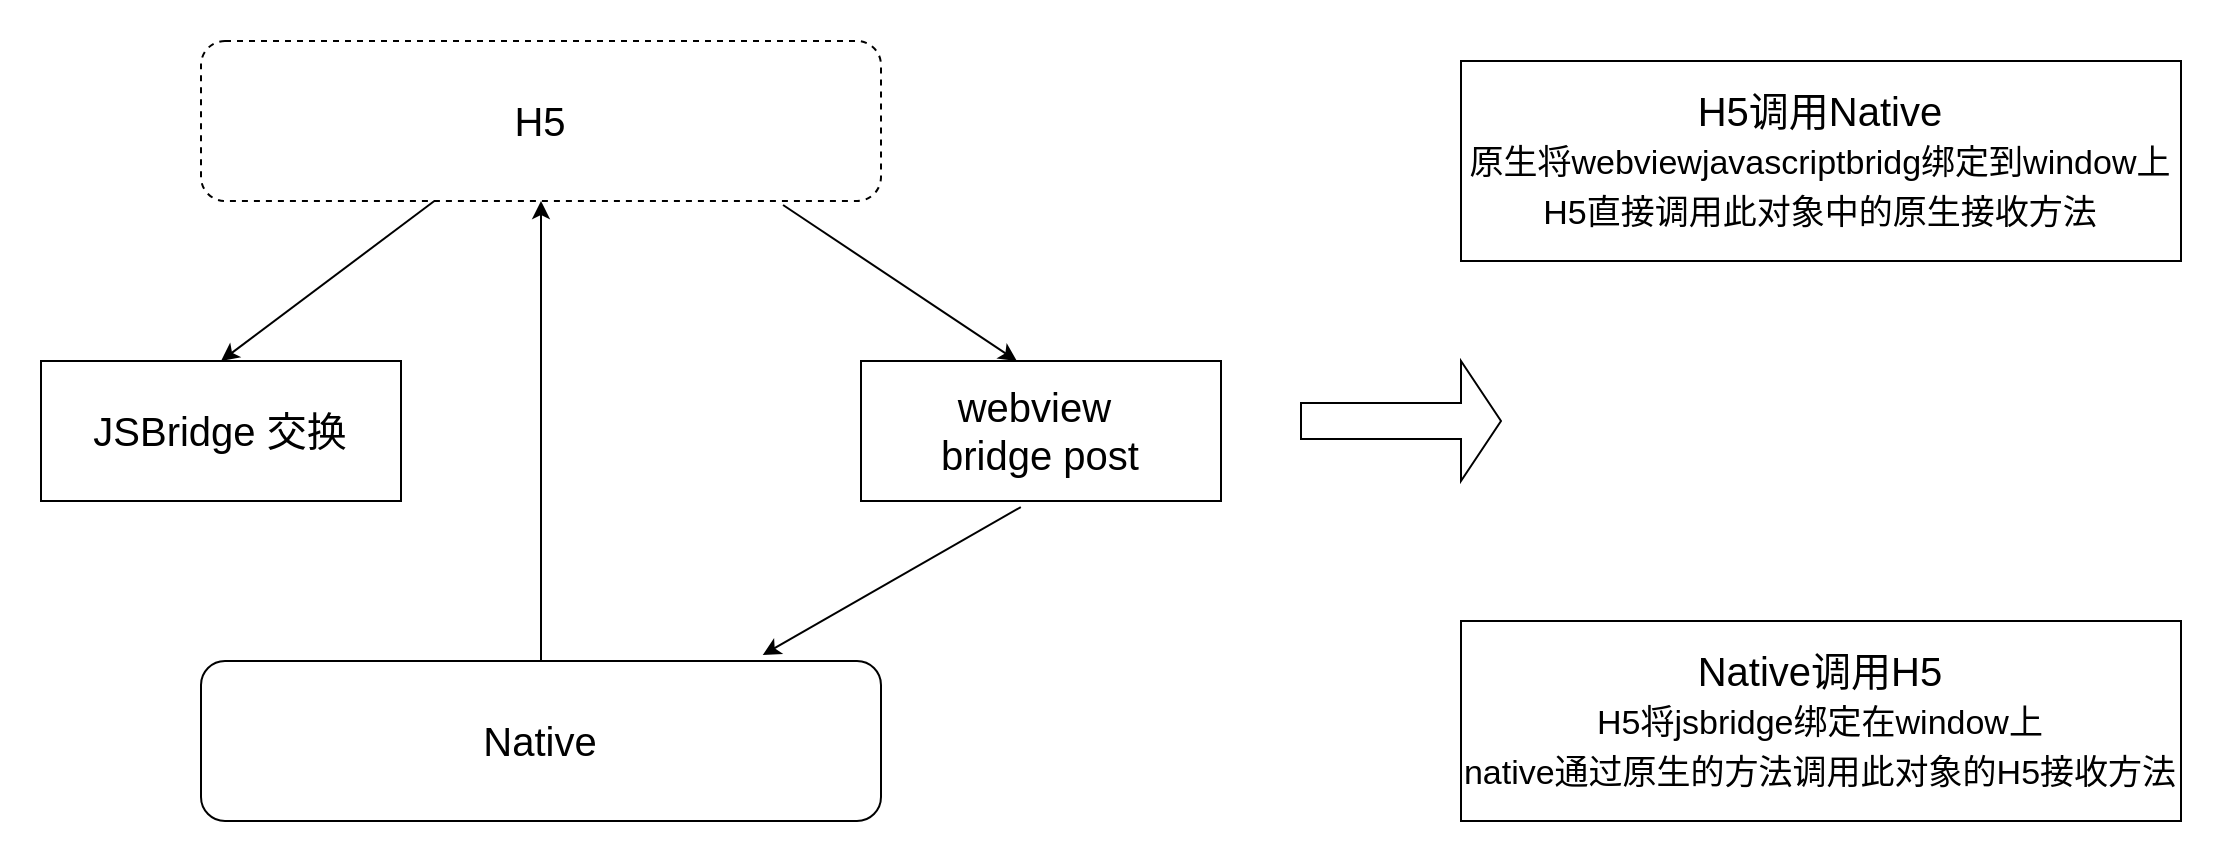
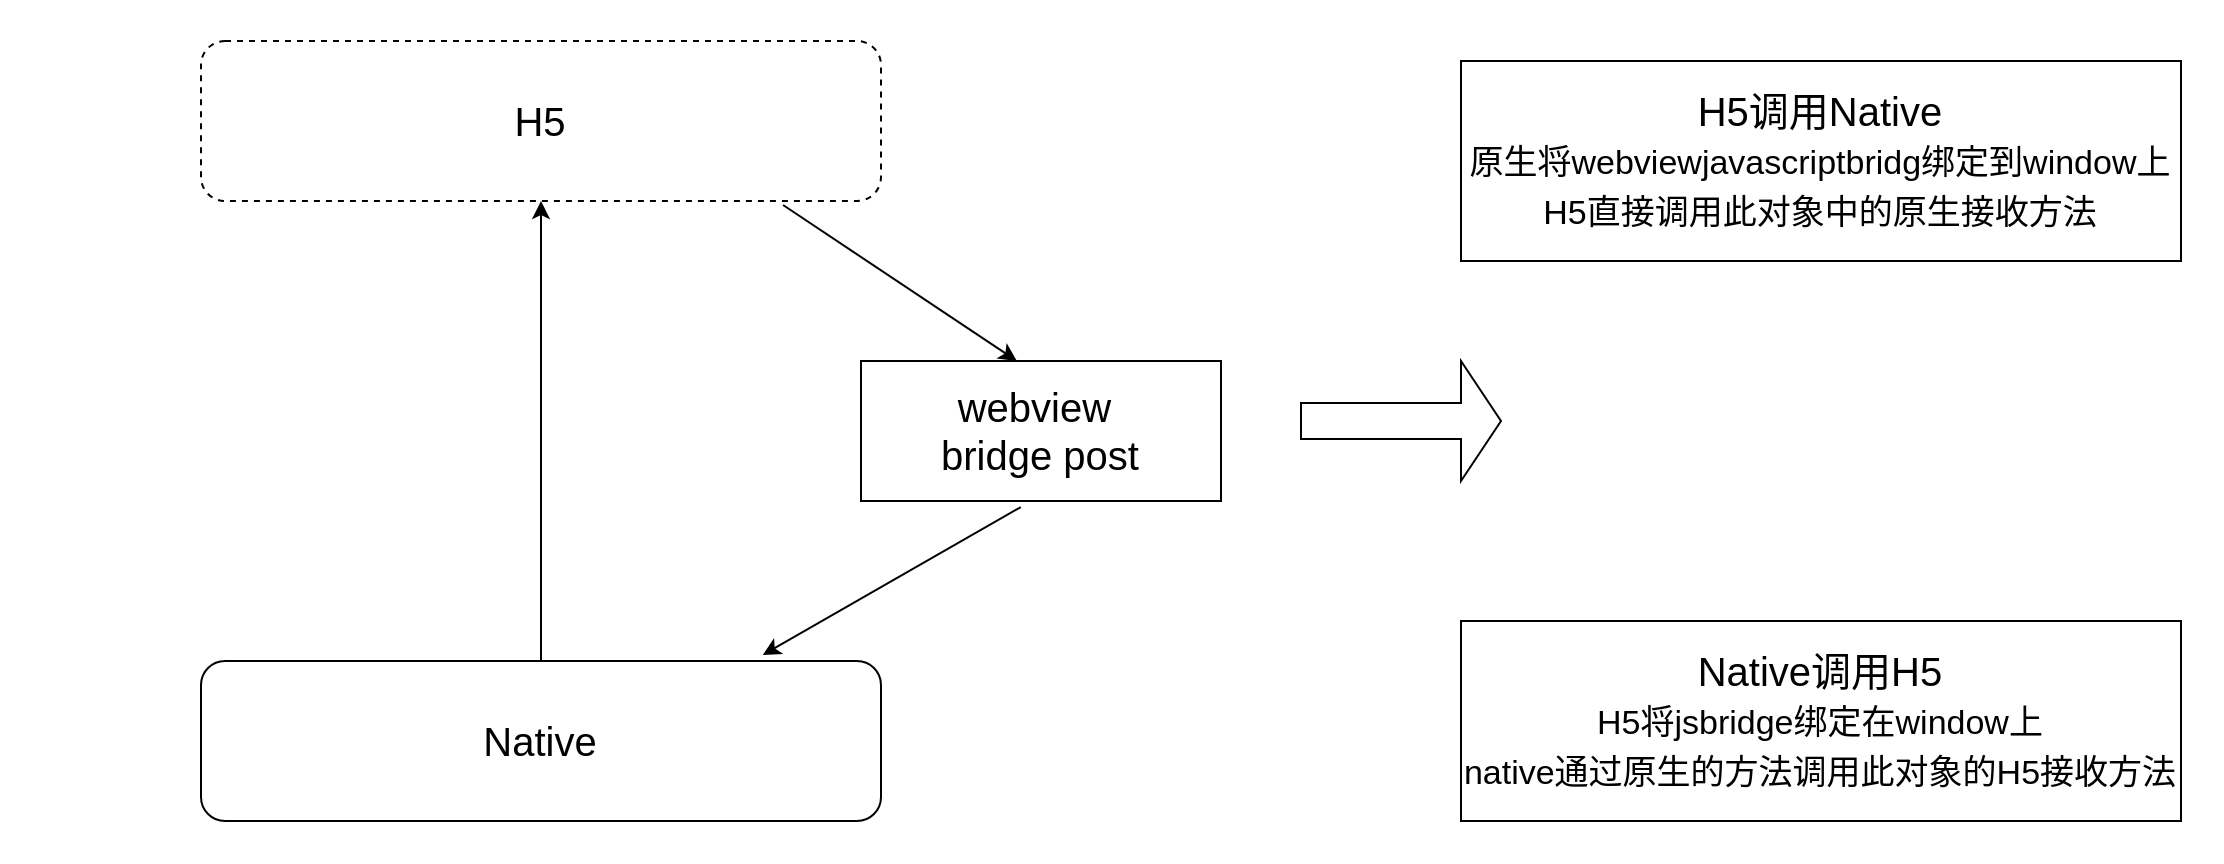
edge "H5" -> "JSBridge 交换": removed
node "JSBridge 交换": removed
